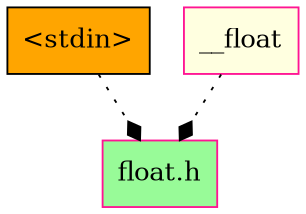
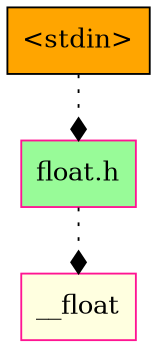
edge "__float" -> "float.h": reversed
